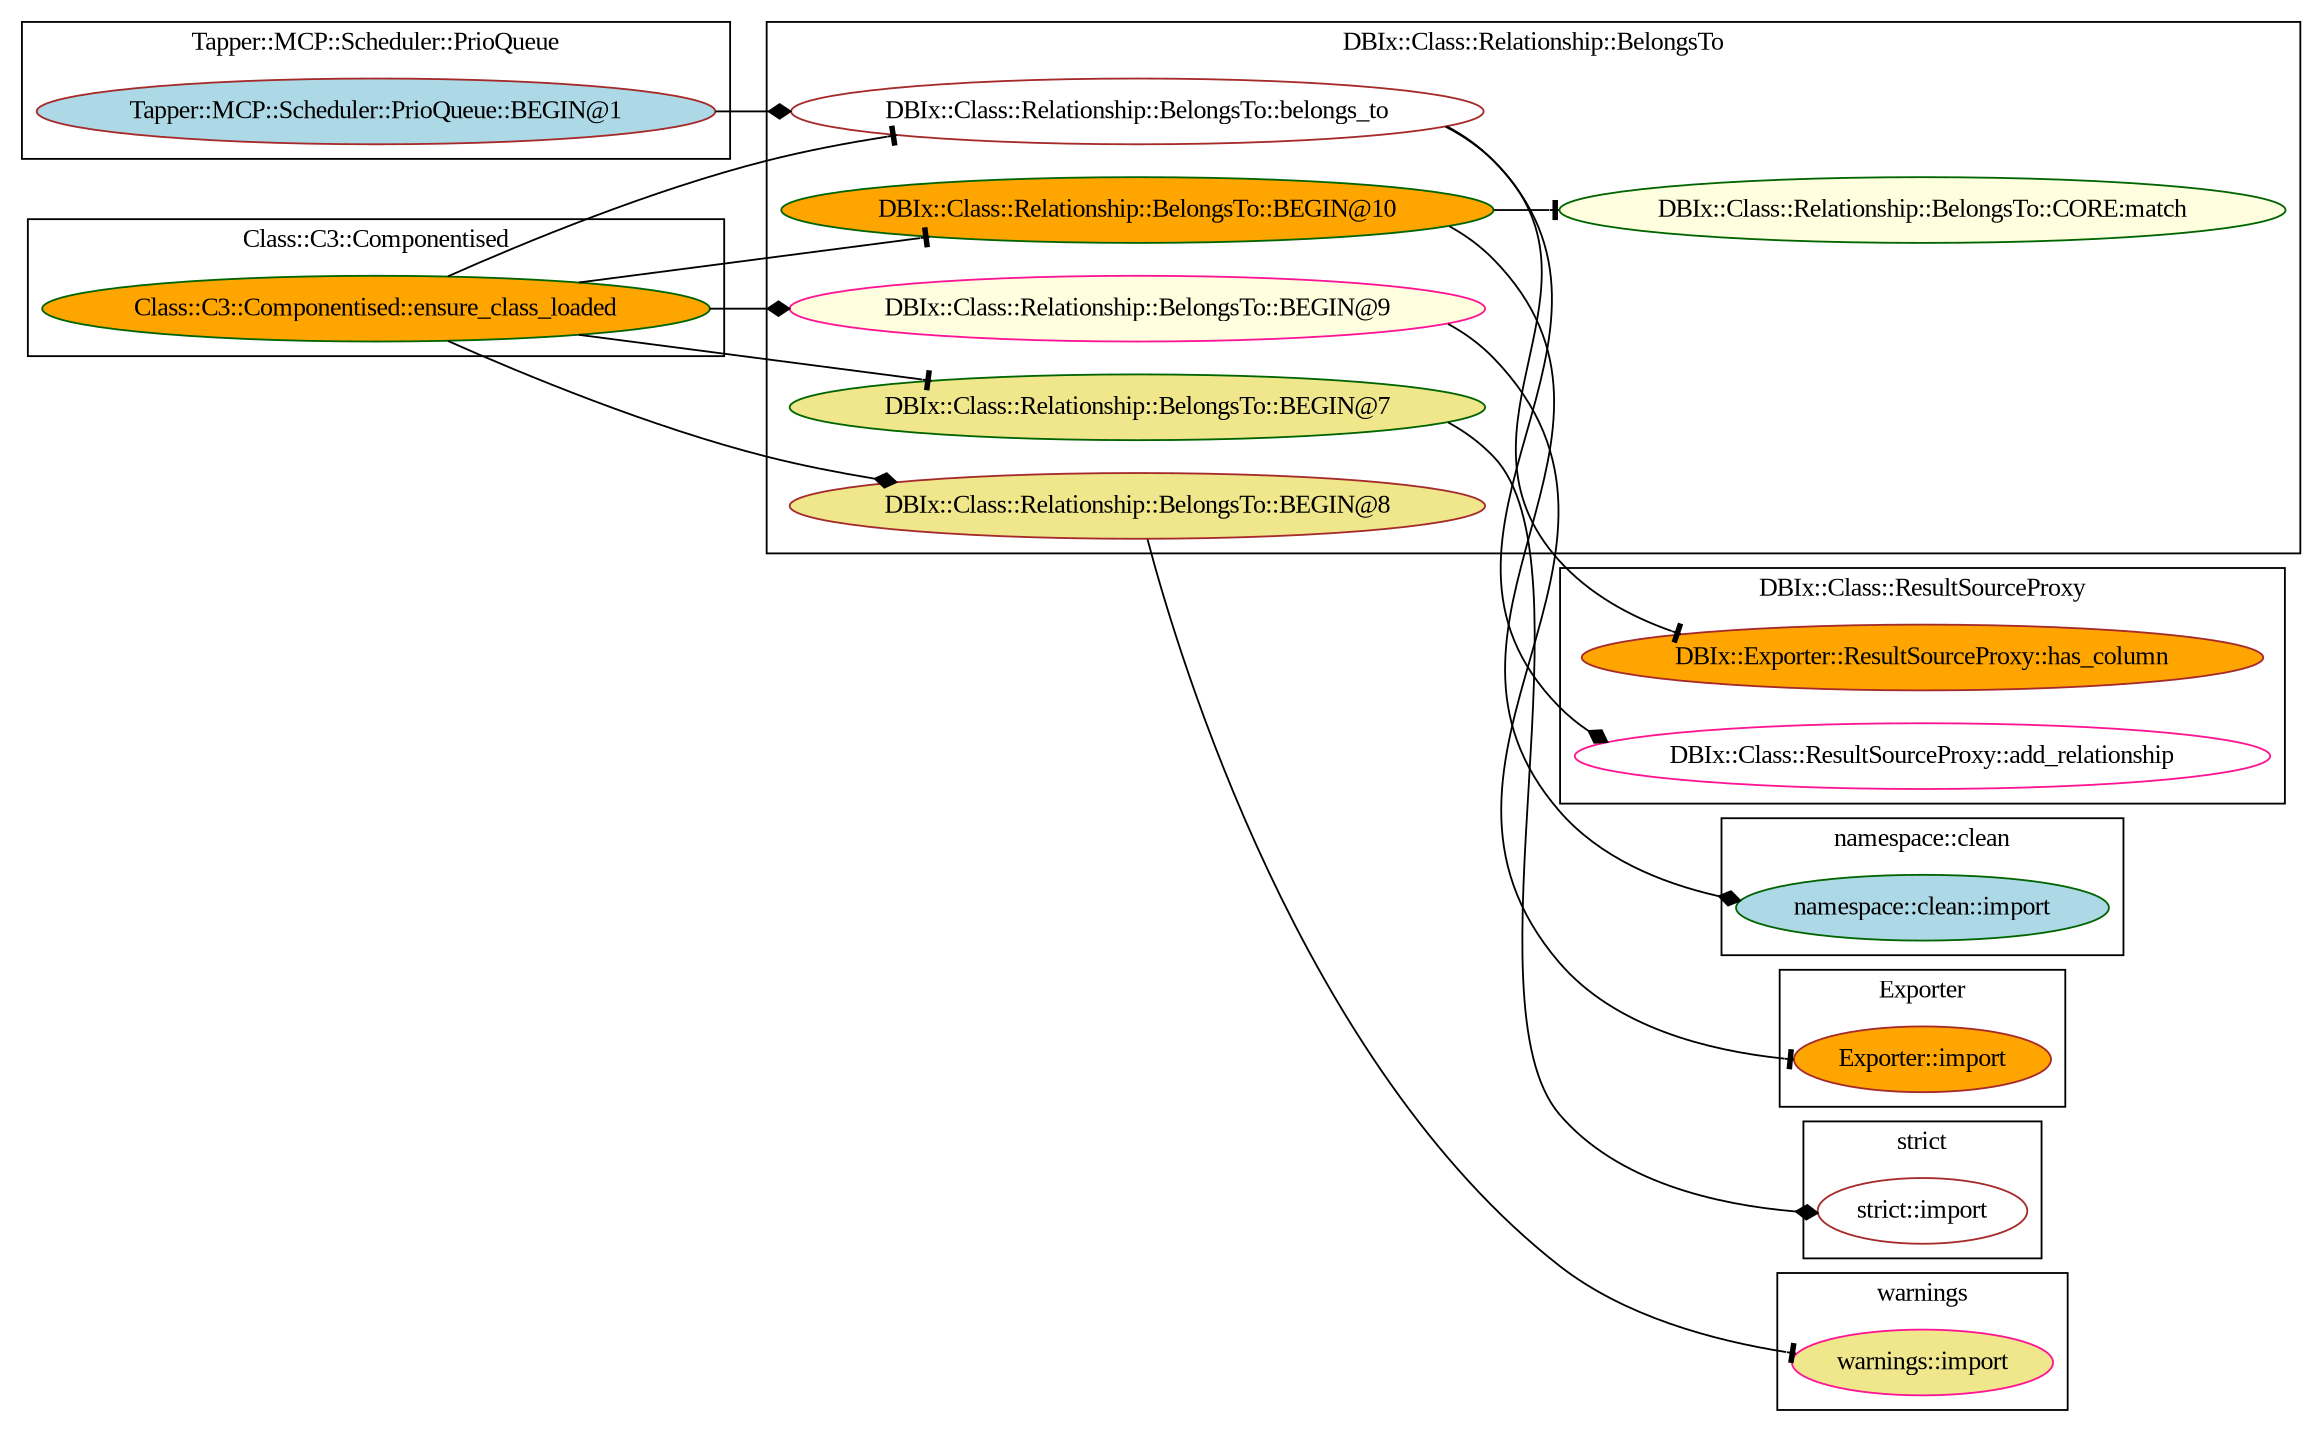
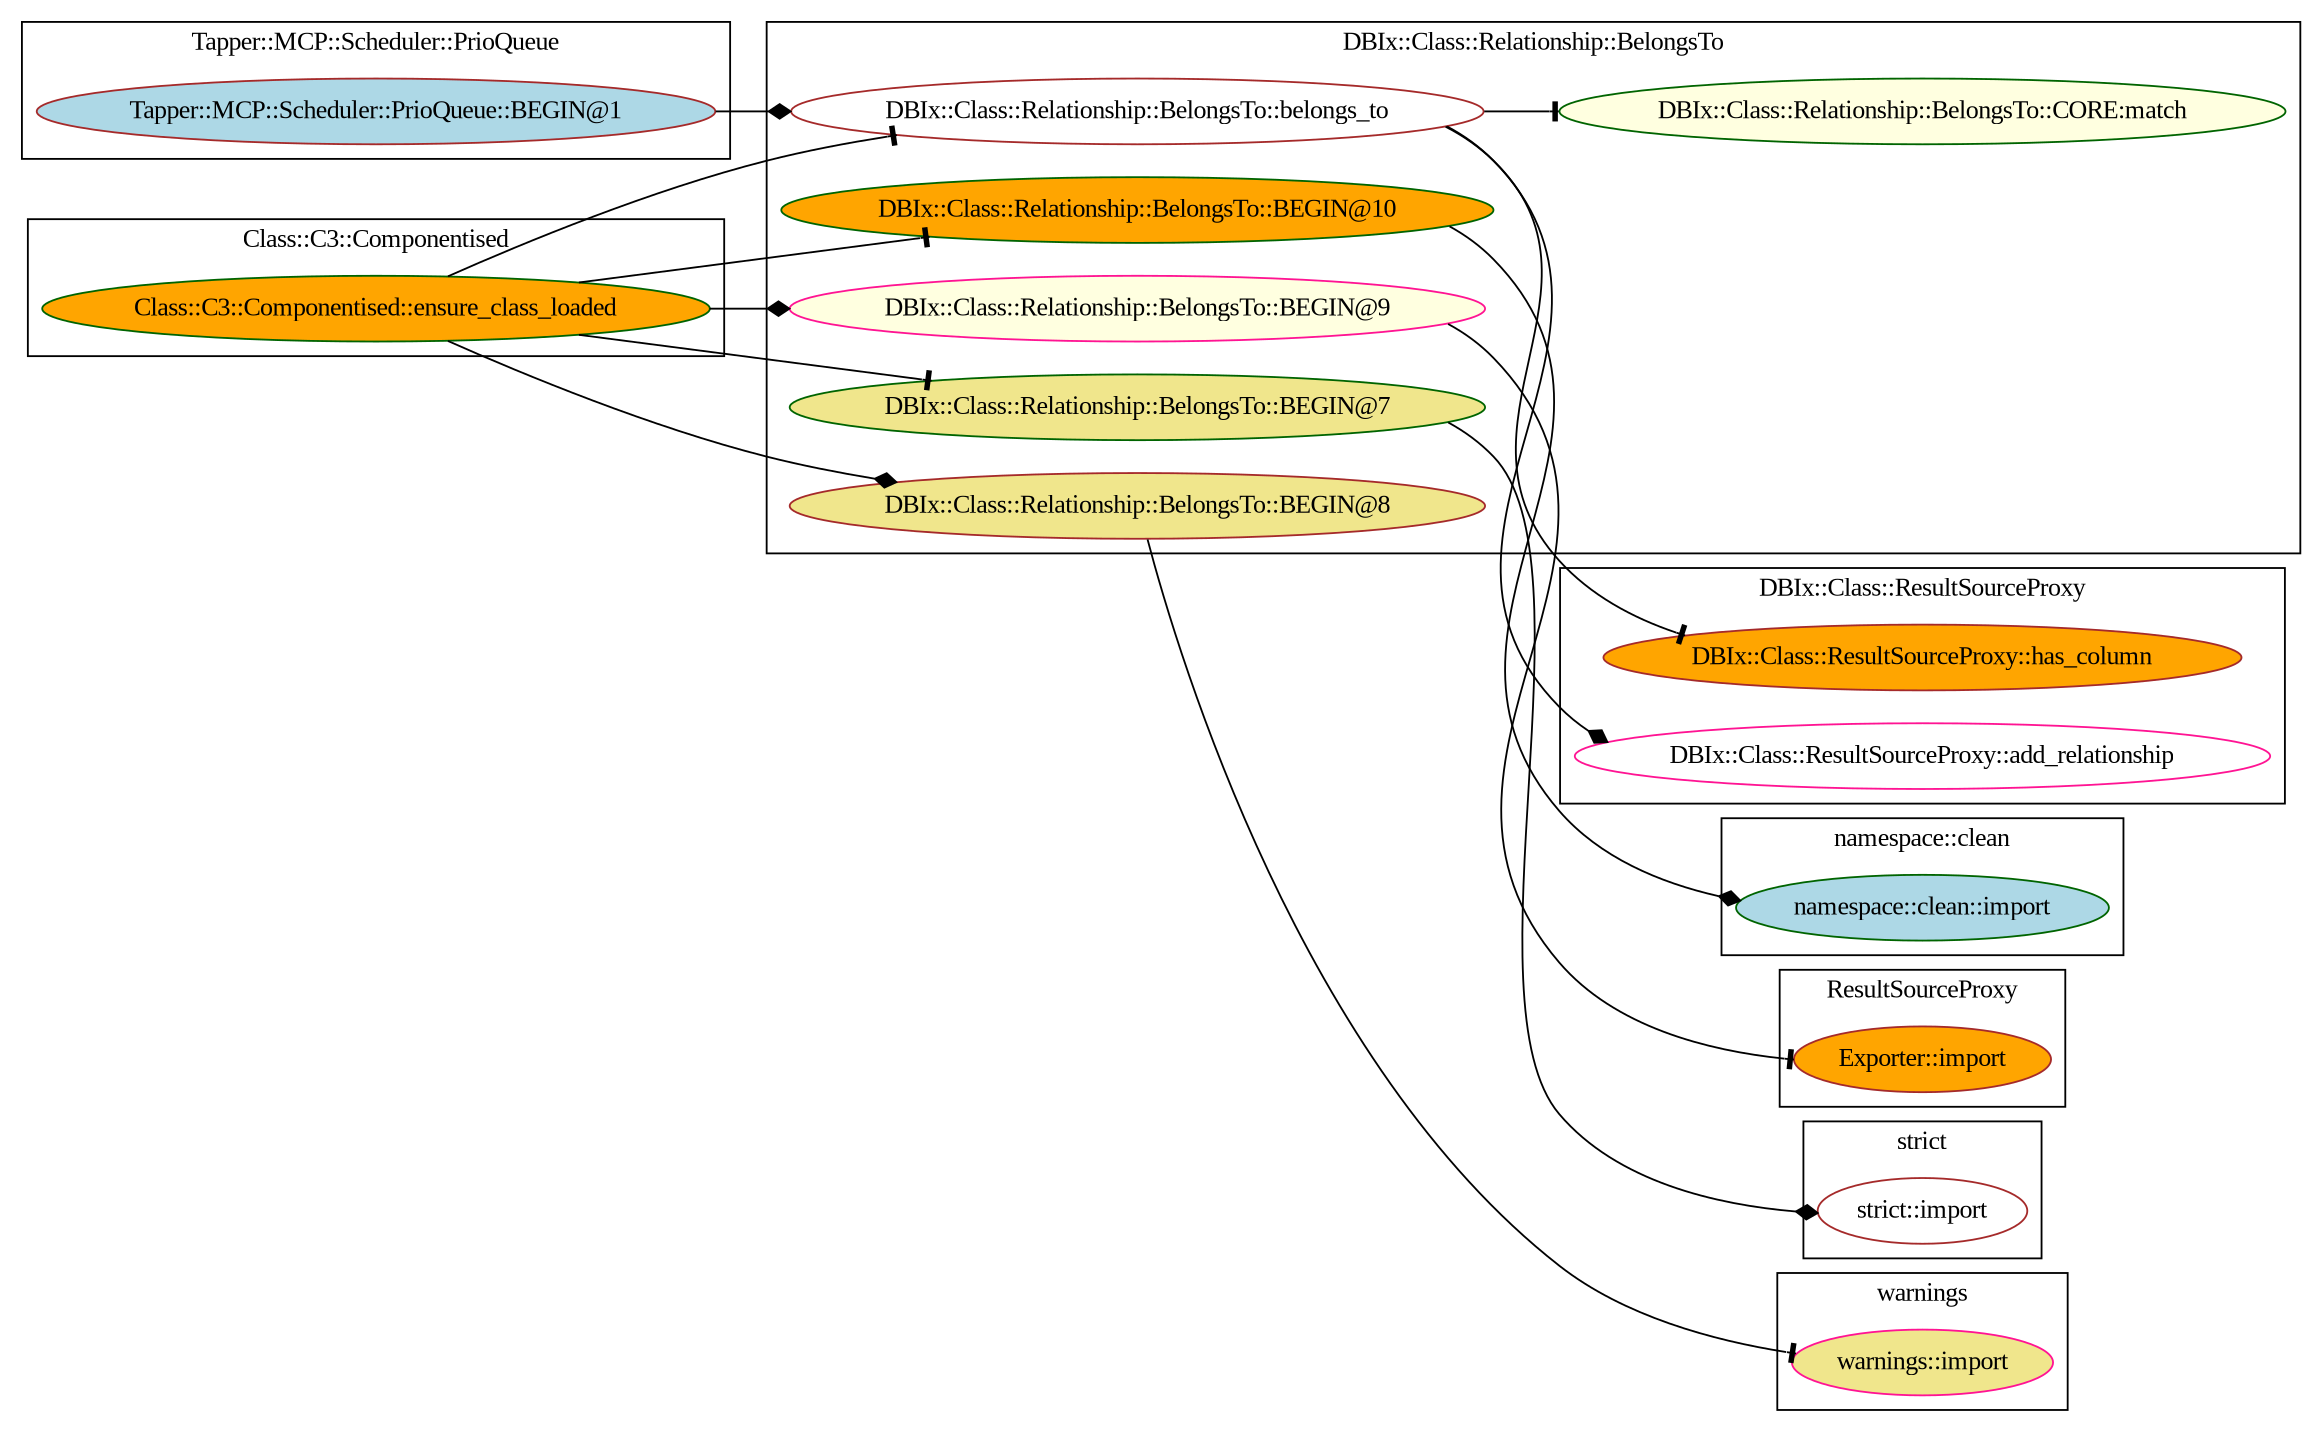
edge "DBIx::Class::Relationship::BelongsTo::BEGIN@10" -> "DBIx::Class::Relationship::BelongsTo::CORE:match": now "DBIx::Class::Relationship::BelongsTo::belongs_to" -> "DBIx::Class::Relationship::BelongsTo::CORE:match"
node "DBIx::Exporter::ResultSourceProxy::has_column": label "DBIx::Exporter::ResultSourceProxy::has_column" -> "DBIx::Class::ResultSourceProxy::has_column"
cluster "Exporter": label "Exporter" -> "ResultSourceProxy"
